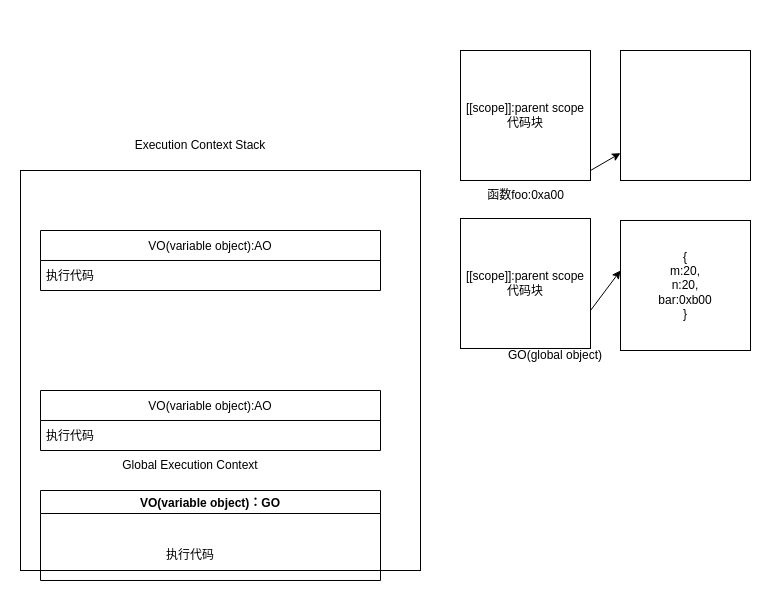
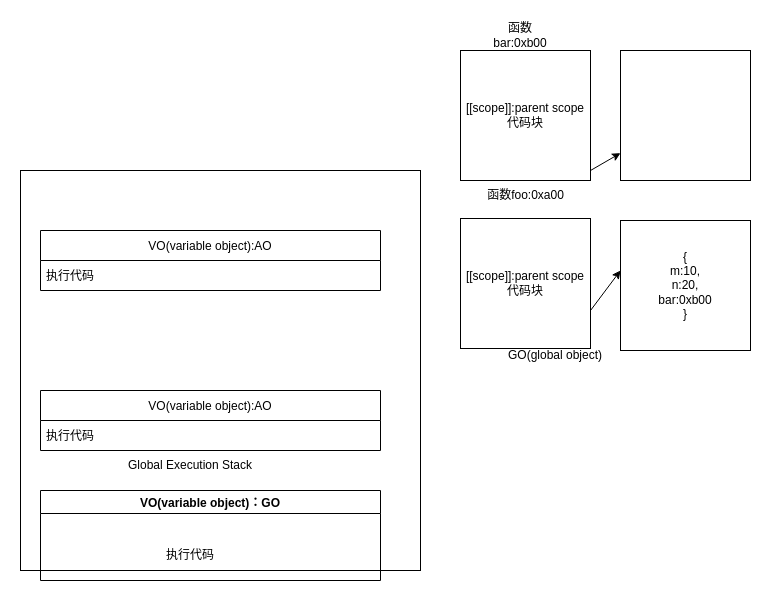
node "函数bar:0xb00": added
node "Execution Context Stack": removed
node "{ m:20, n:20, bar:0xb00 }": label "{ m:20, n:20, bar:0xb00 }" -> "{ m:10, n:20, bar:0xb00 }"
node "Global Execution Context": label "Global Execution Context" -> "Global Execution Stack"
